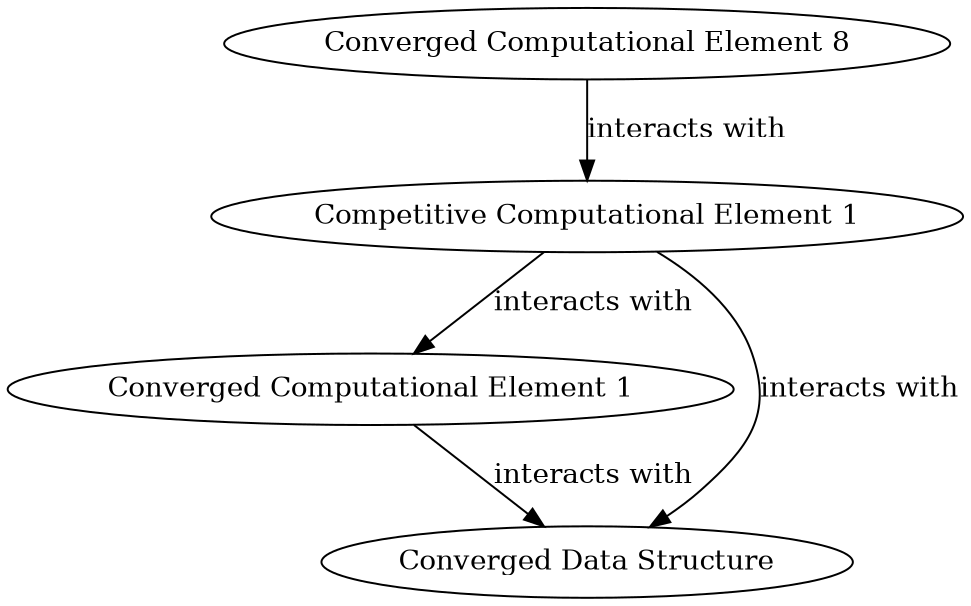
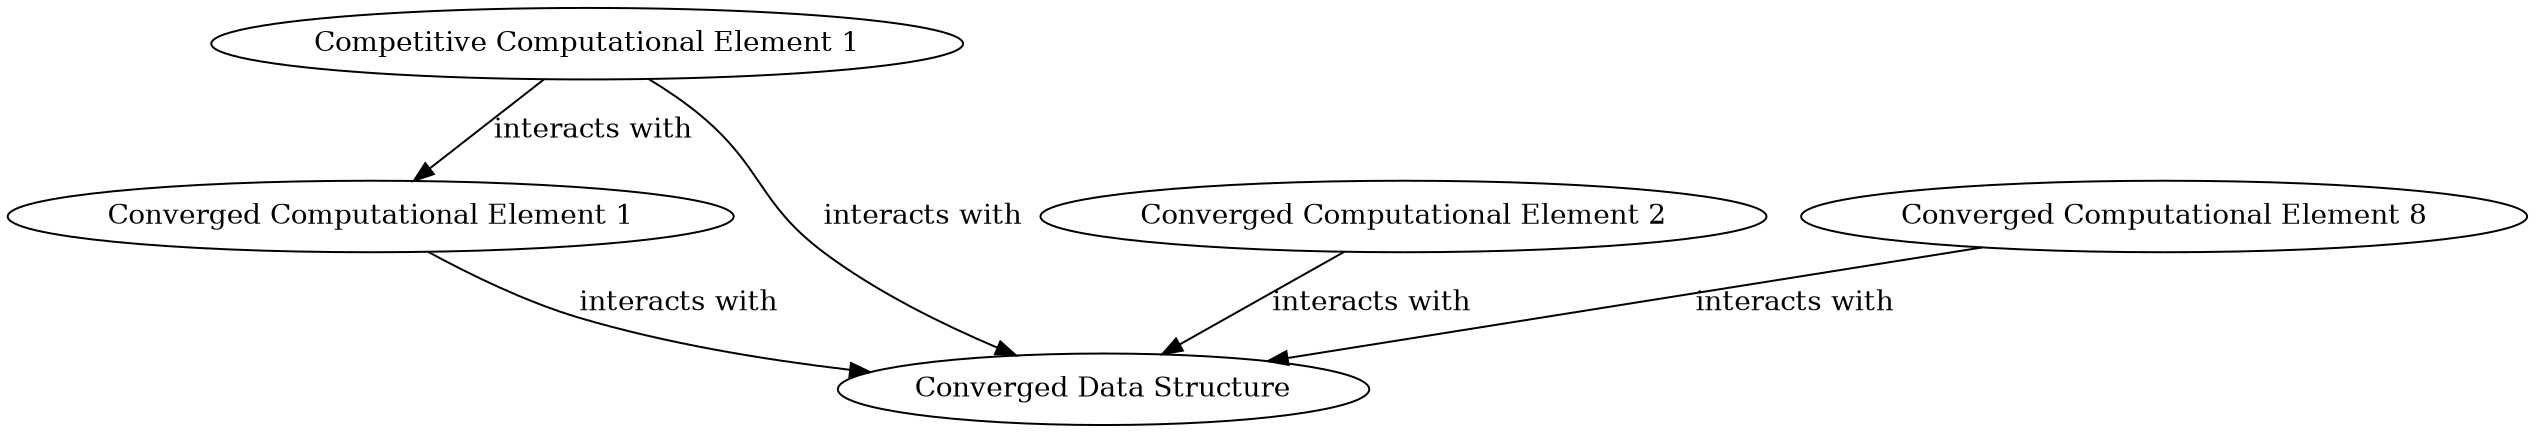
edge "Converged Computational Element 8" -> "Competitive Computational Element 1": now "Converged Computational Element 8" -> "Converged Data Structure"
node "Converged Computational Element 2": added
